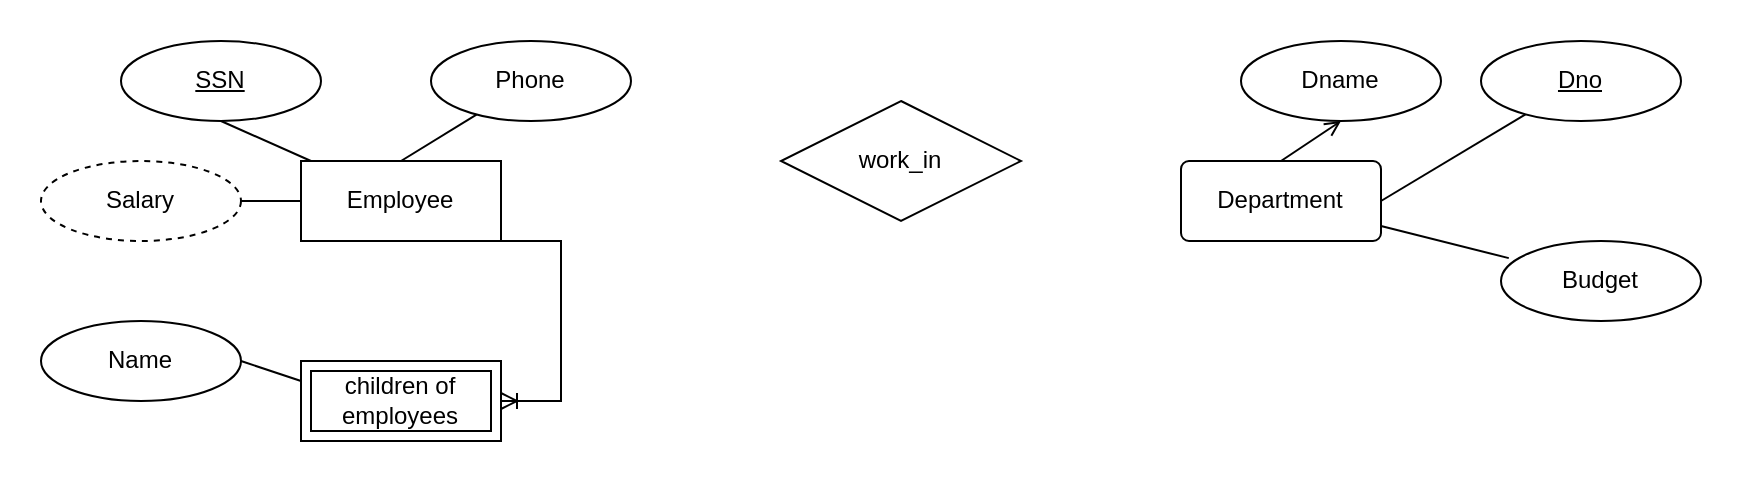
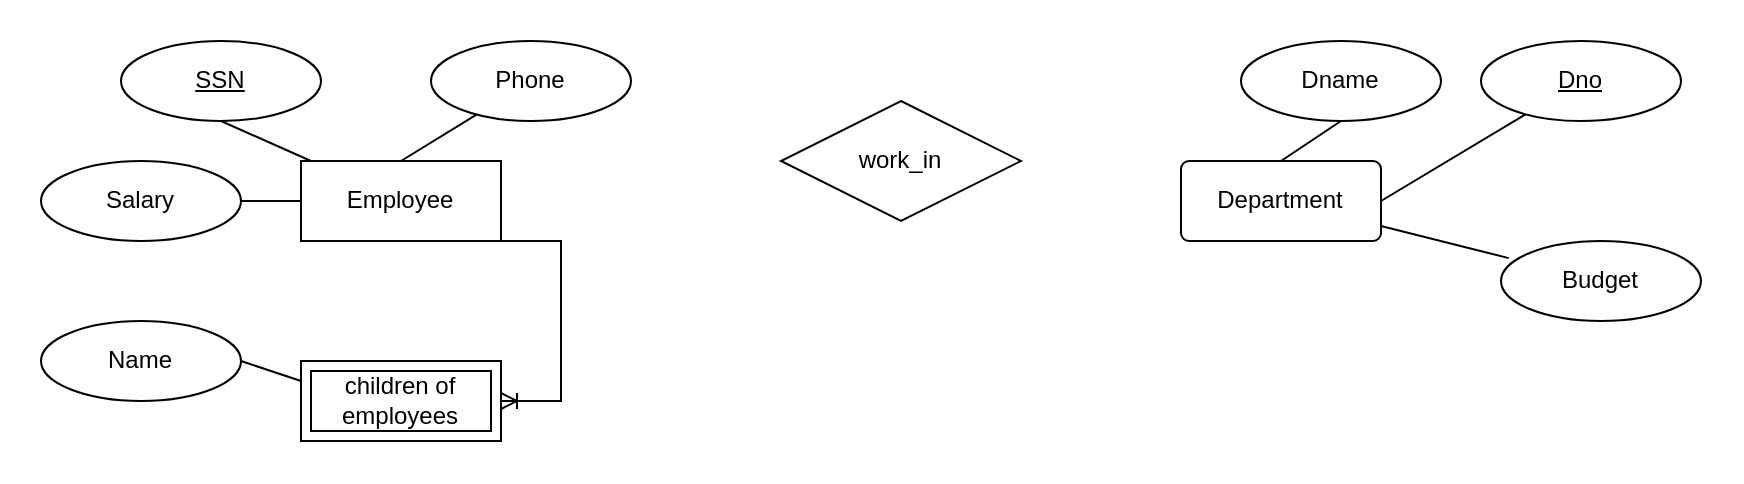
edge "Department" -> "Dname": arrowhead open -> none
node "Salary": style dashed -> solid
